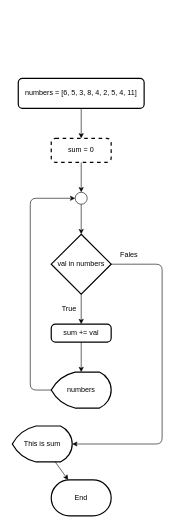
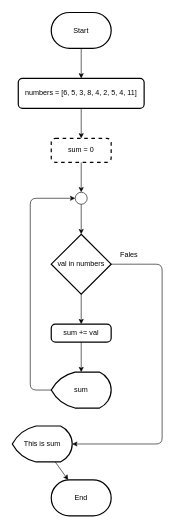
node "Start": added
edge "Start" -> "numbers = [6, 5, 3, 8, 4, 2, 5, 4, 11]": added
node "True": removed
node "numbers": label "numbers" -> "sum"
